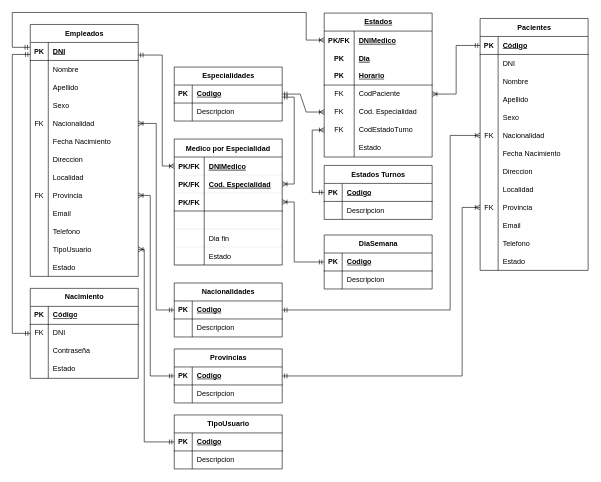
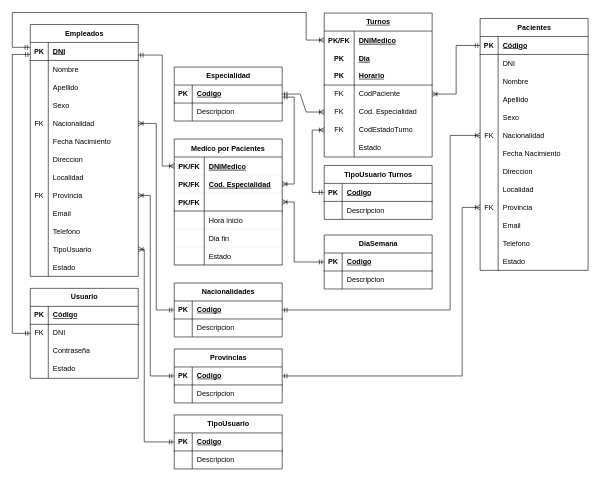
node "Estados": label "Estados" -> "Turnos"
node "Especialidades": label "Especialidades" -> "Especialidad"
node "Medico por Especialidad": label "Medico por Especialidad" -> "Medico por Pacientes"
node "Estados Turnos": label "Estados Turnos" -> "TipoUsuario Turnos"
node "Hora inicio": added
node "Nacimiento": label "Nacimiento" -> "Usuario"
